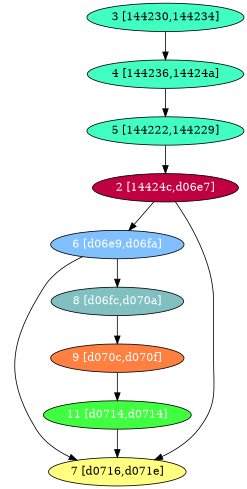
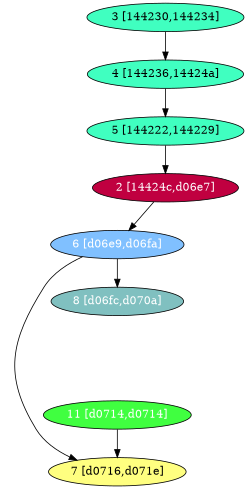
edge "2 [14424c,d06e7]" -> "7 [d0716,d071e]": removed
node "9 [d070c,d070f]": removed
